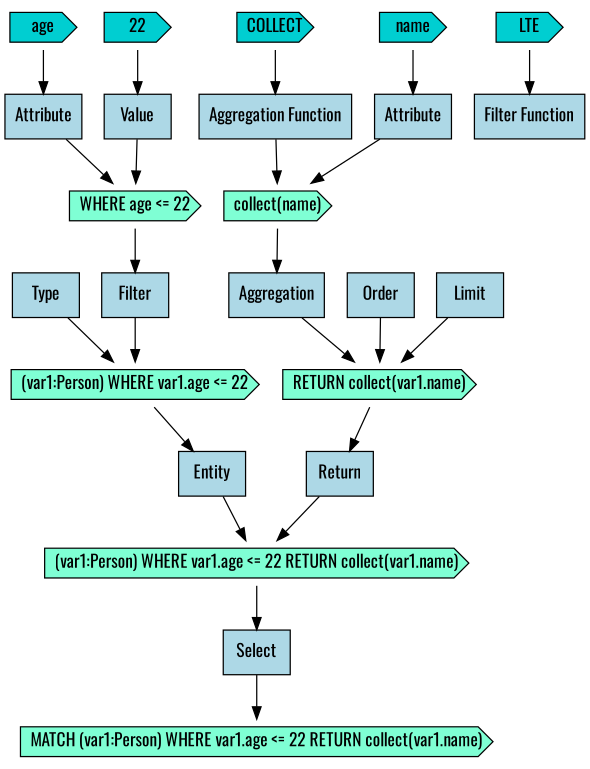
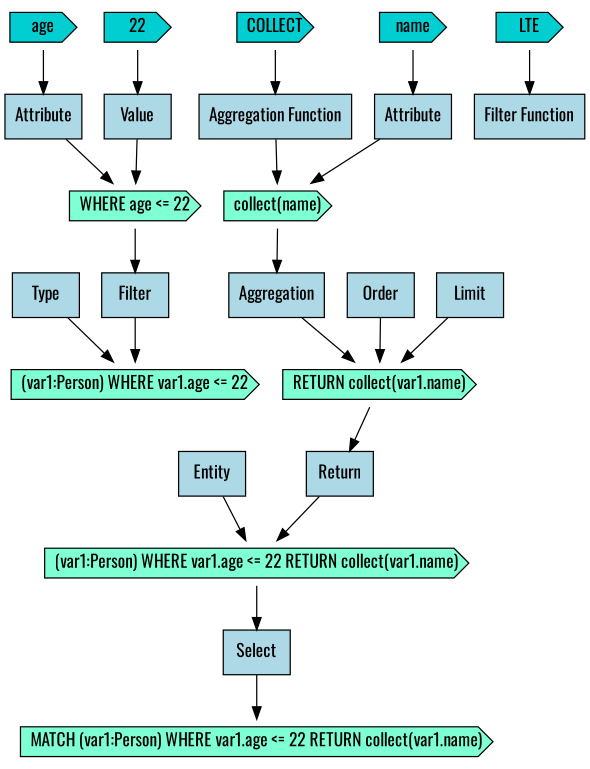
edge "(var1:Person) WHERE var1.age <= 22" -> "Entity": removed
